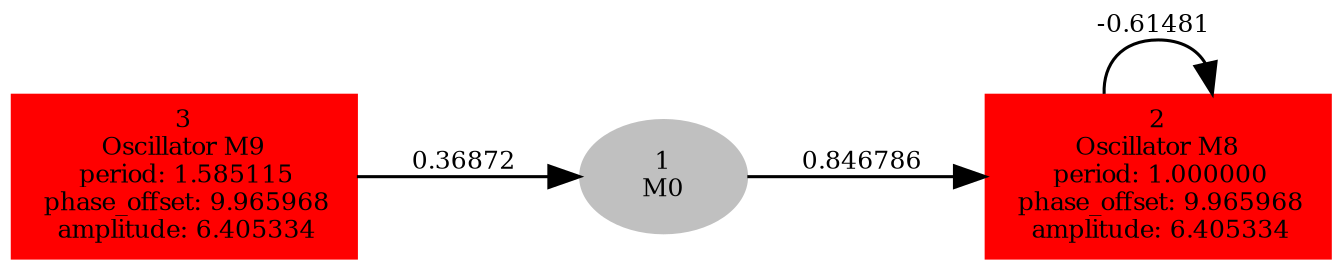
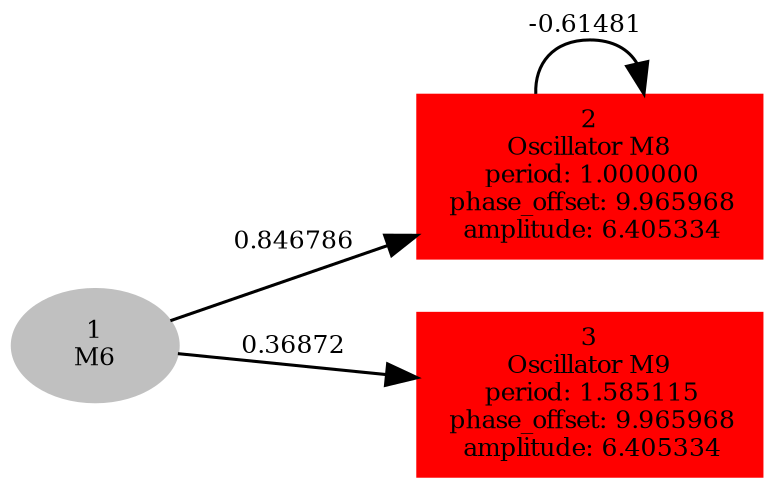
edge "3" -> "1": reversed
node "1": text "M0" -> "M6"
